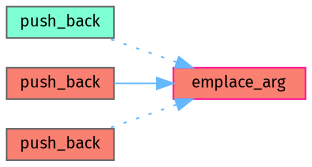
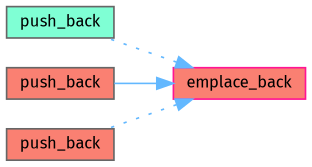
node "emplace_arg": label "emplace_arg" -> "emplace_back"
